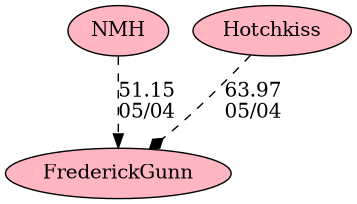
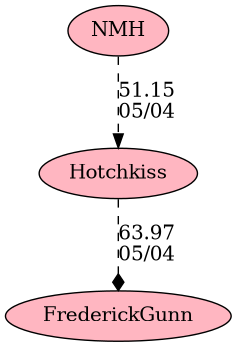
edge "NMH" -> "FrederickGunn": now "NMH" -> "Hotchkiss"
